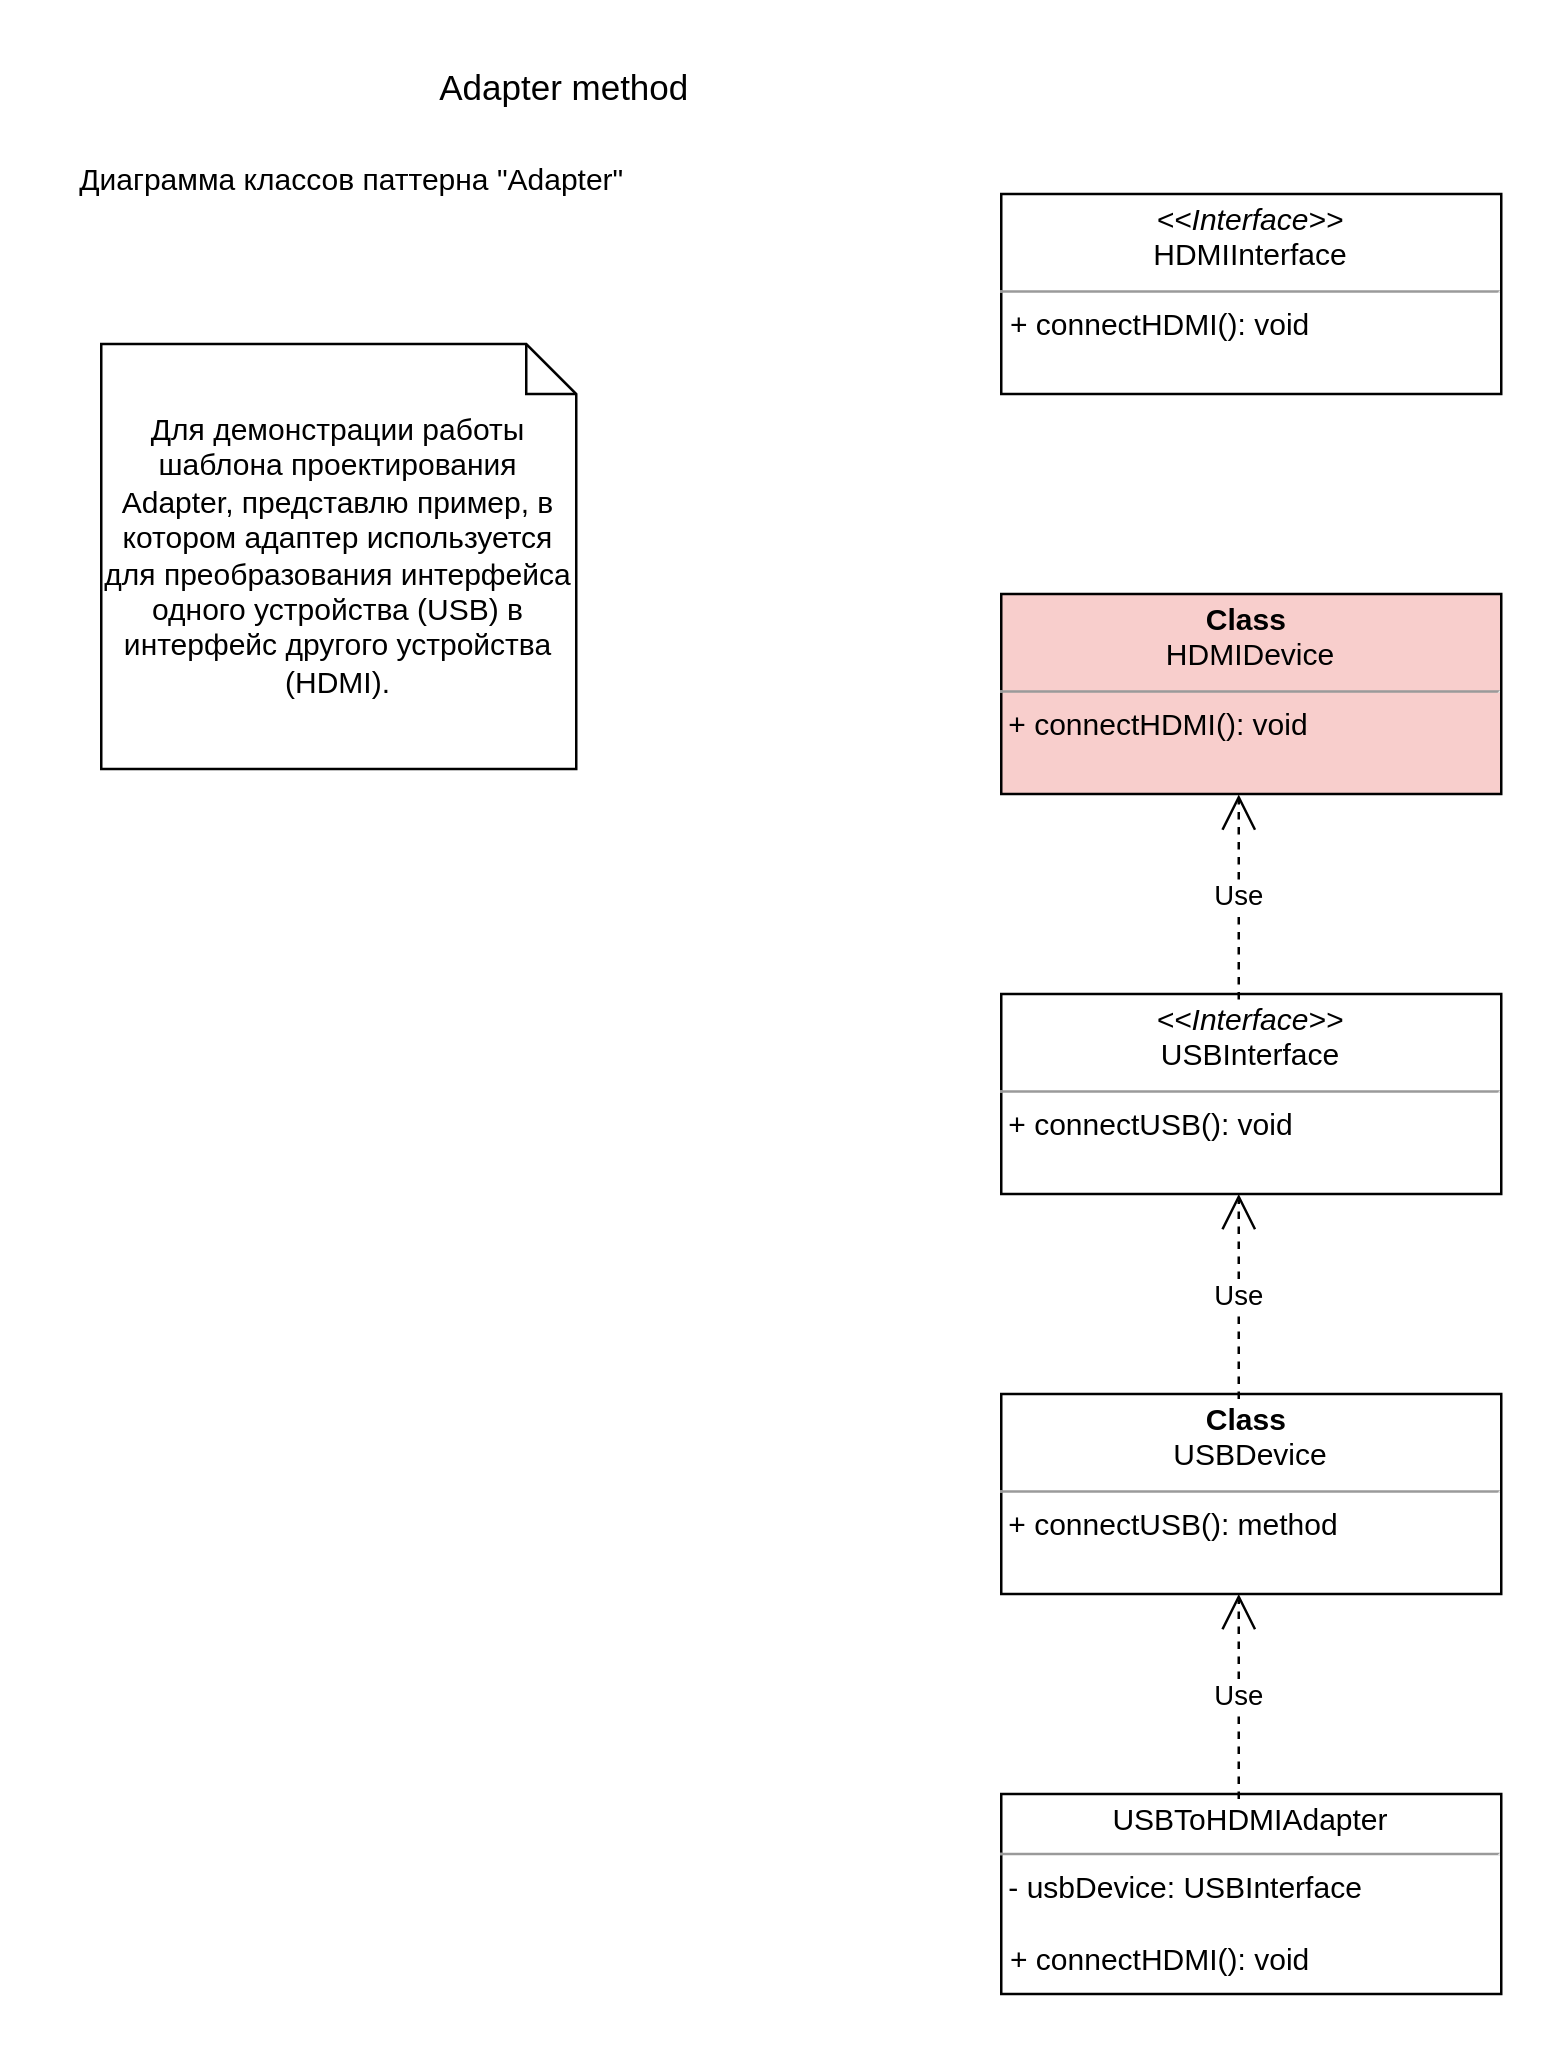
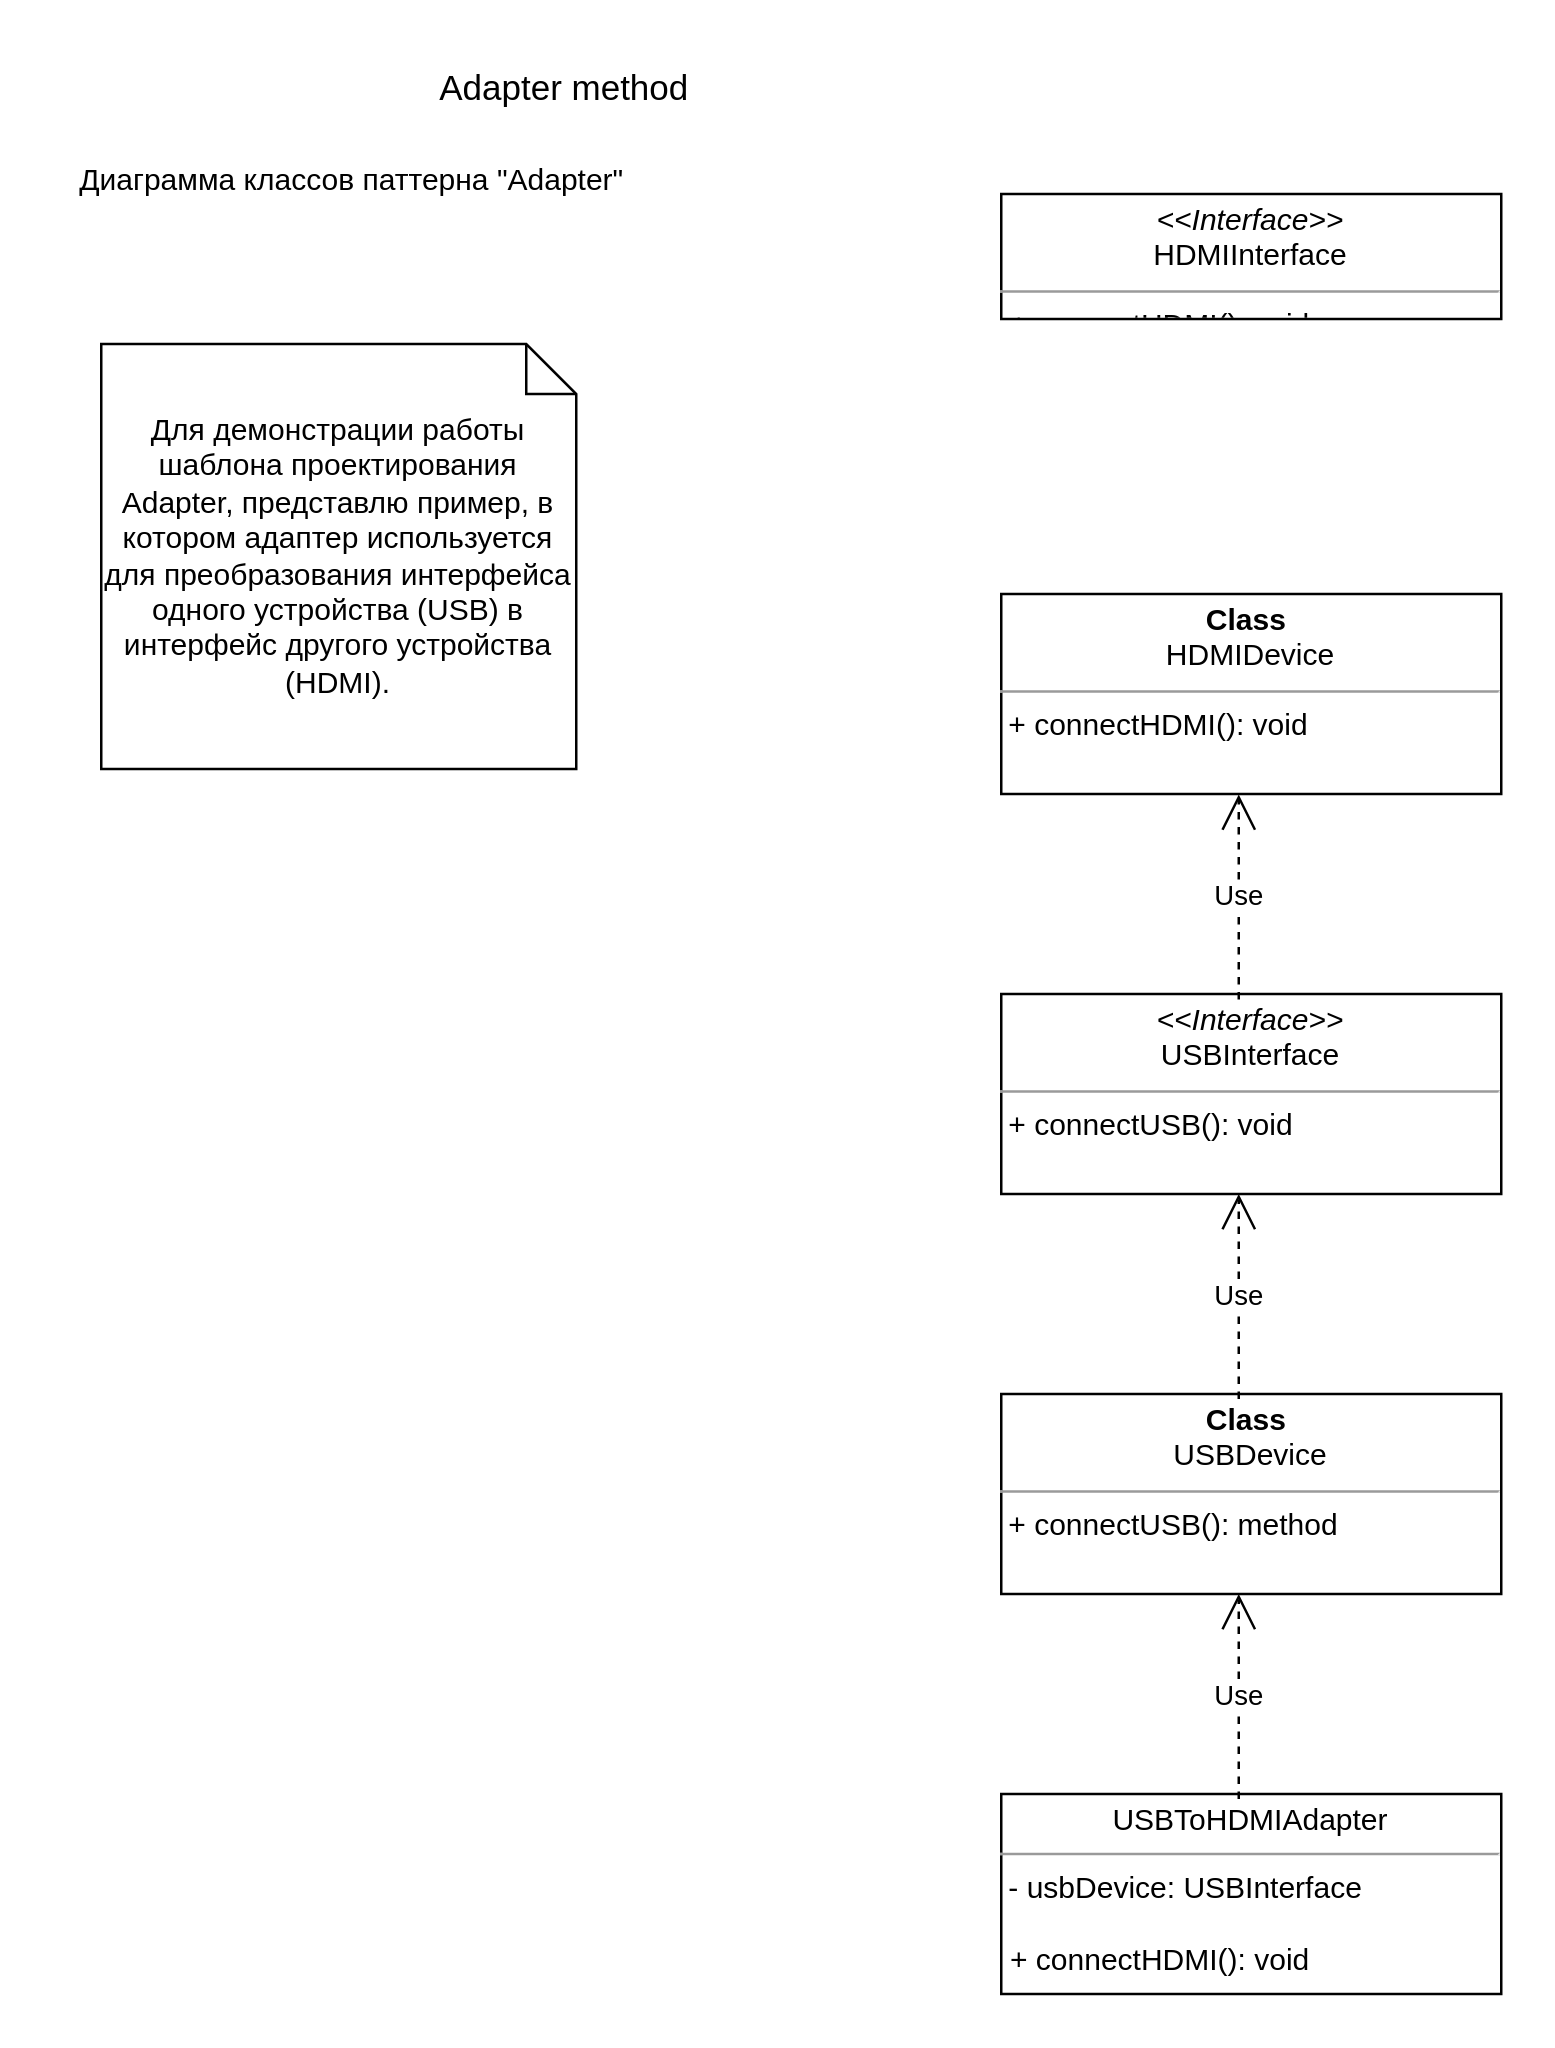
node "<<Interface>> HDMIInterface + connectHDMI(): void": size 500x200 -> 500x125
node "Class HDMIDevice + connectHDMI(): void": fillcolor #f8cecc -> #ffffff
